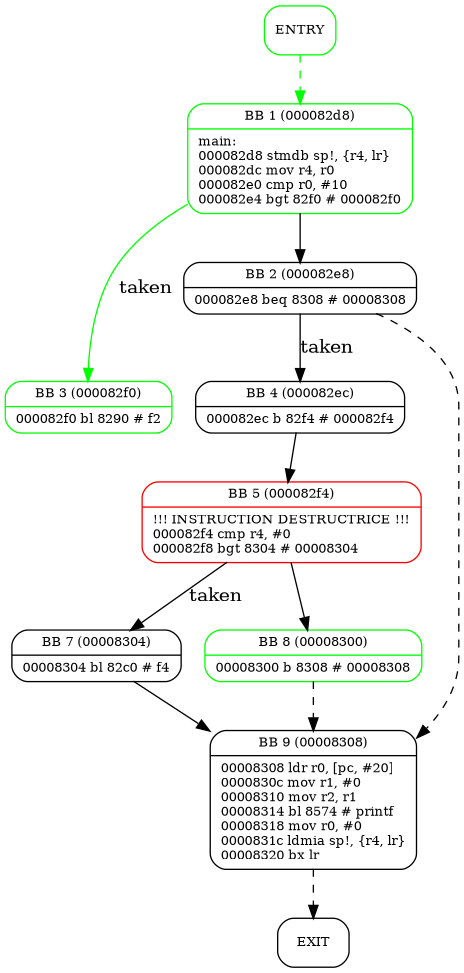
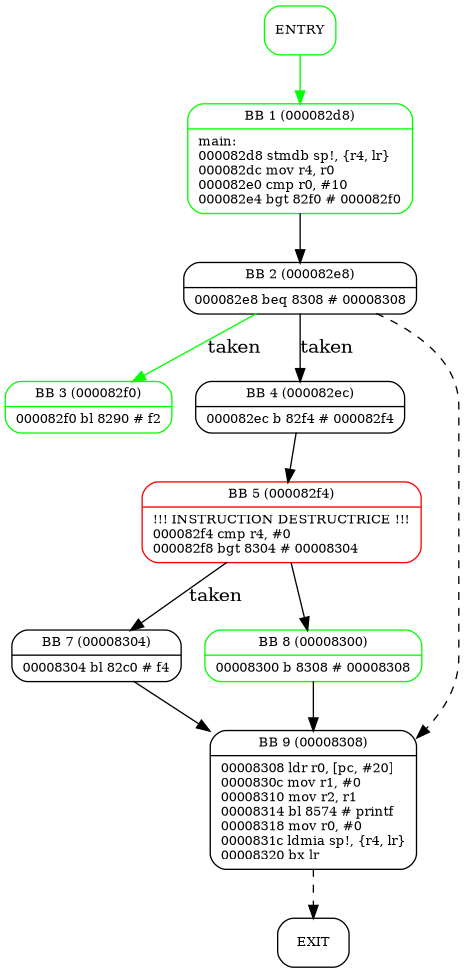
edge "ENTRY" -> "BB 1 (000082d8)": style dashed -> solid
edge "BB 1 (000082d8)" -> "BB 3 (000082f0)": now "BB 2 (000082e8)" -> "BB 3 (000082f0)"
edge "BB 8 (00008300)" -> "BB 9 (00008308)": style dashed -> solid
